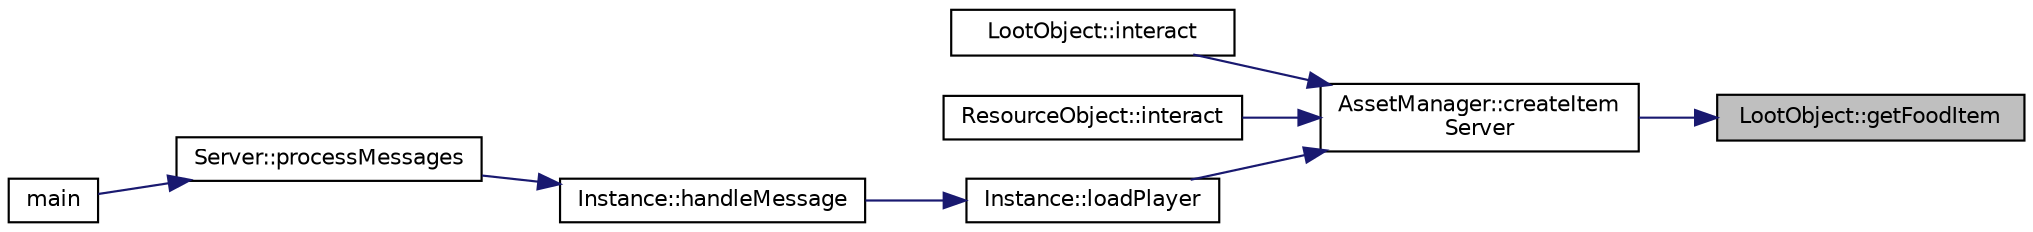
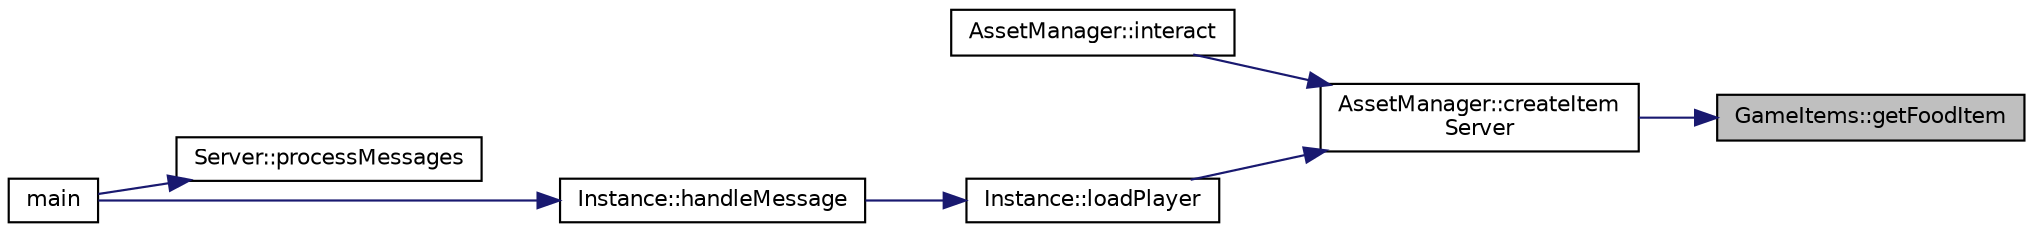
node "LootObject::interact": label "LootObject::interact" -> "AssetManager::interact"
node "ResourceObject::interact": removed
node "LootObject::getFoodItem": label "LootObject::getFoodItem" -> "GameItems::getFoodItem"
edge "Server::processMessages" -> "Instance::handleMessage": now "main" -> "Instance::handleMessage"
